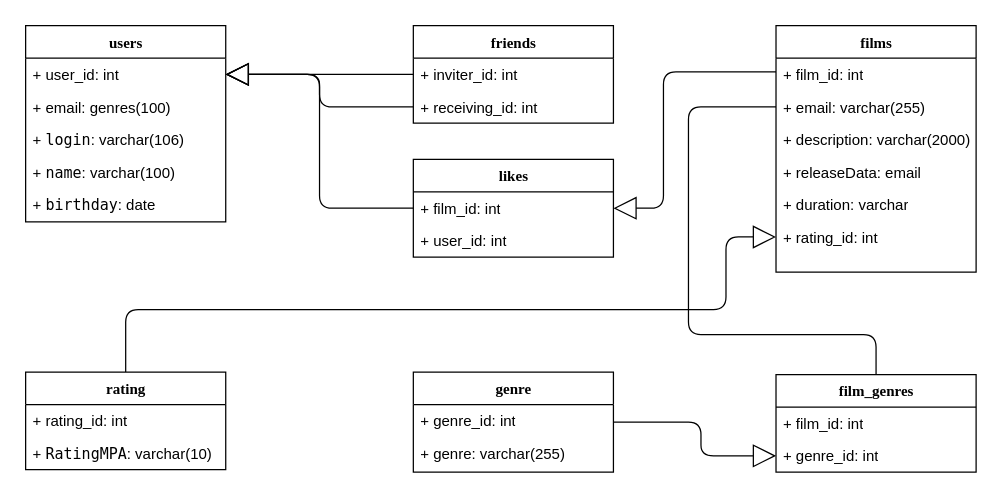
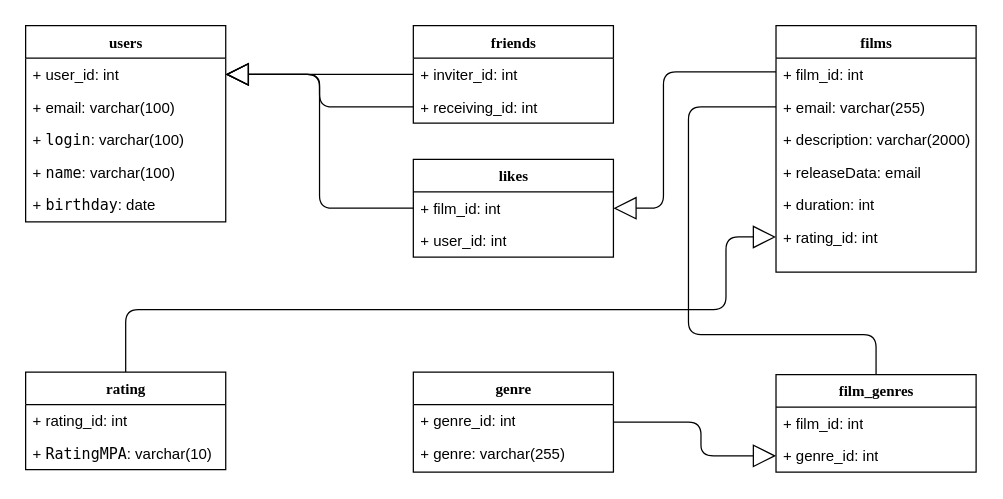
node "+ email: genres(100)": label "+ email: genres(100)" -> "+ email: varchar(100)"
node "+ login: varchar(106)": label "+ login: varchar(106)" -> "+ login: varchar(100)"
node "+ duration: varchar": label "+ duration: varchar" -> "+ duration: int"
